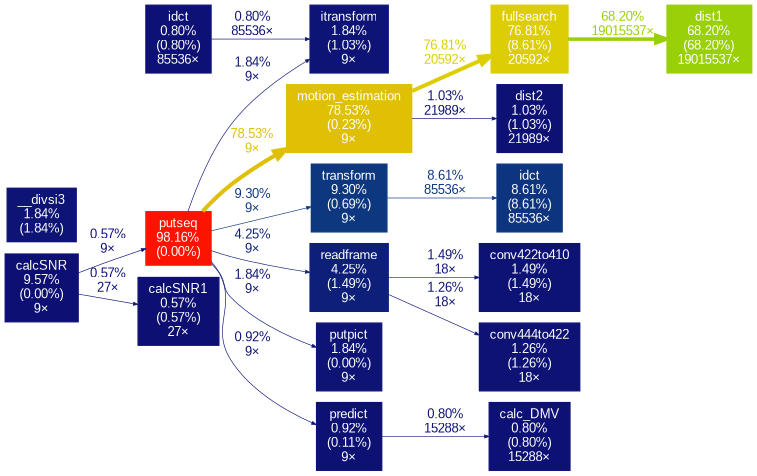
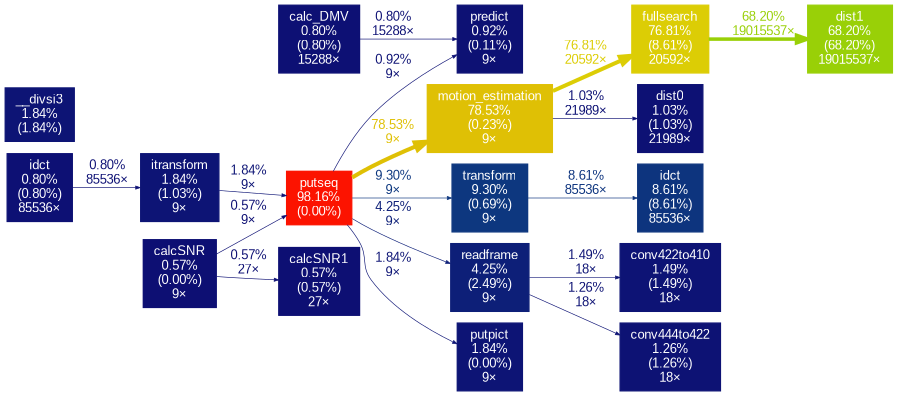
node "dist2 1.03% (1.03%) 21989×": label "dist2 1.03% (1.03%) 21989×" -> "dist0 1.03% (1.03%) 21989×"
edge "putseq 98.16% (0.00%)" -> "itransform 1.84% (1.03%) 9×": reversed
node "readframe 4.25% (1.49%) 9×": label "readframe 4.25% (1.49%) 9×" -> "readframe 4.25% (2.49%) 9×"
node "calcSNR 9.57% (0.00%) 9×": label "calcSNR 9.57% (0.00%) 9×" -> "calcSNR 0.57% (0.00%) 9×"
edge "predict 0.92% (0.11%) 9×" -> "calc_DMV 0.80% (0.80%) 15288×": reversed
